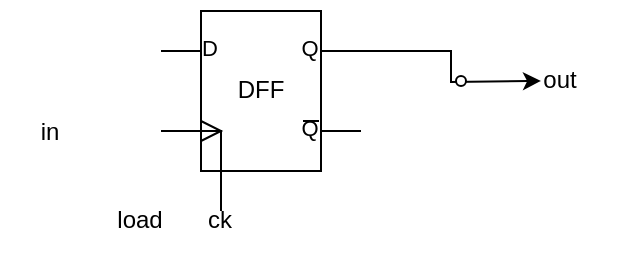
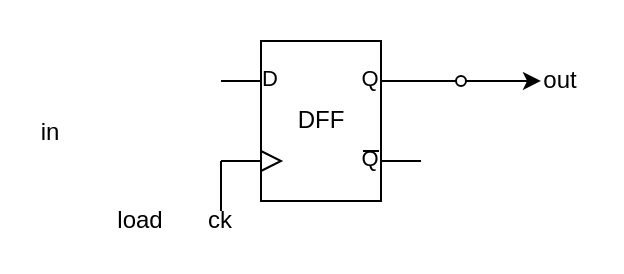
node "DFF": moved (261, 91) -> (321, 121)
